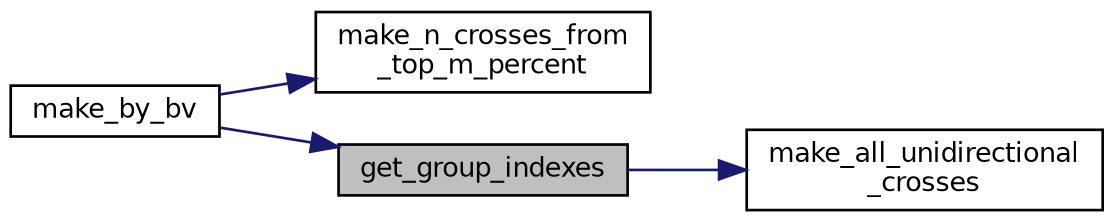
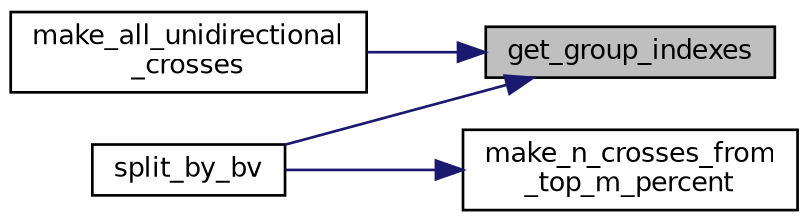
node "make_by_bv": label "make_by_bv" -> "split_by_bv"
edge "get_group_indexes" -> "make_all_unidirectional _crosses": reversed
